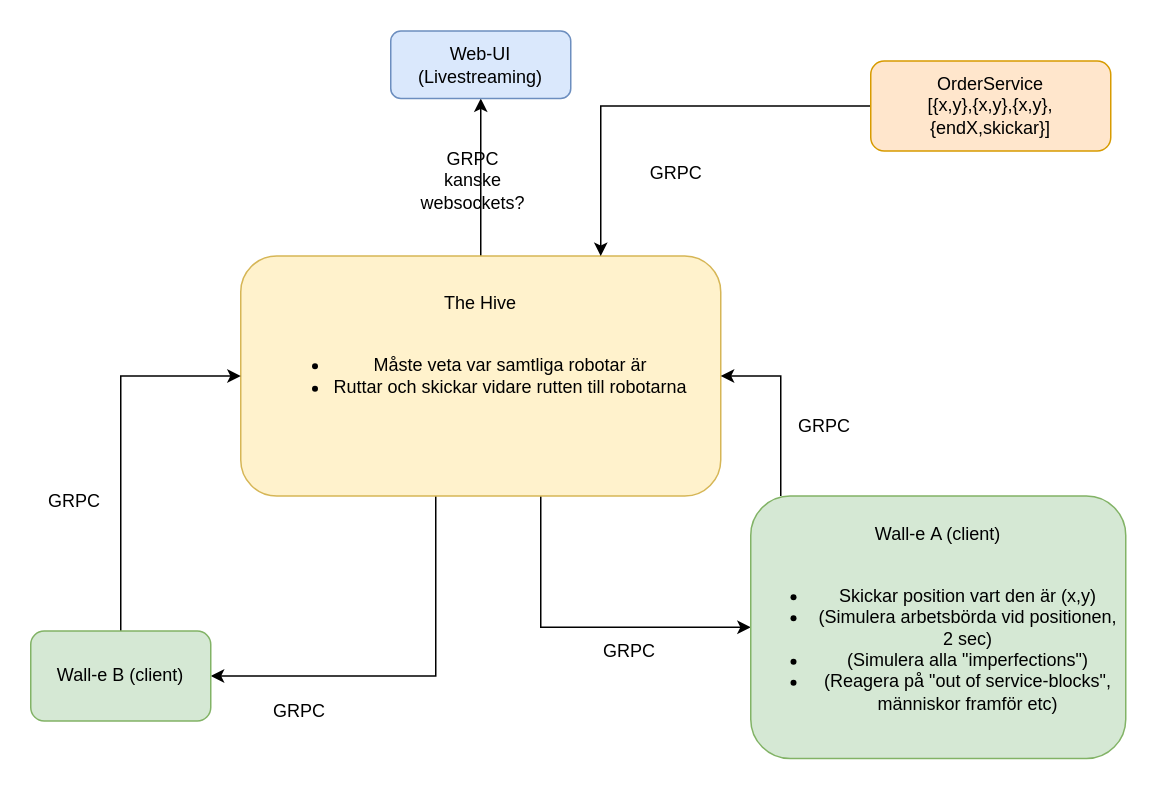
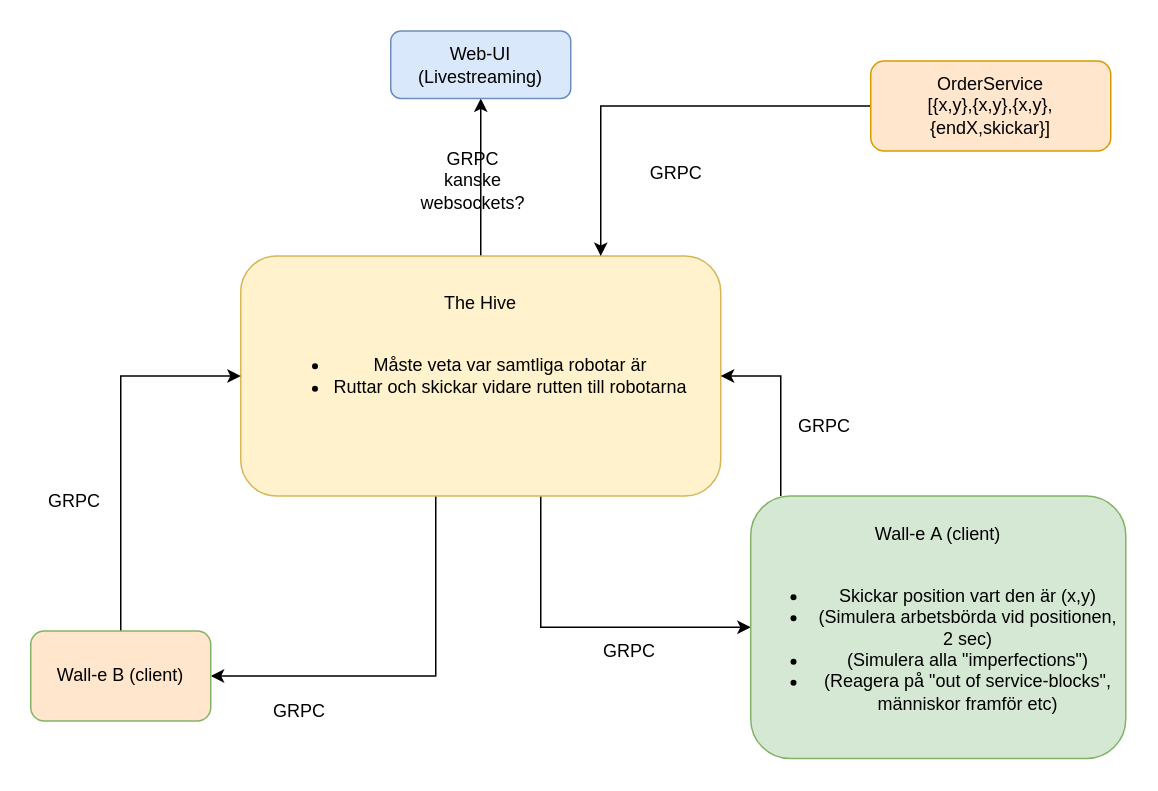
node "Wall-e B (client)": fillcolor #d5e8d4 -> #ffe6cc
